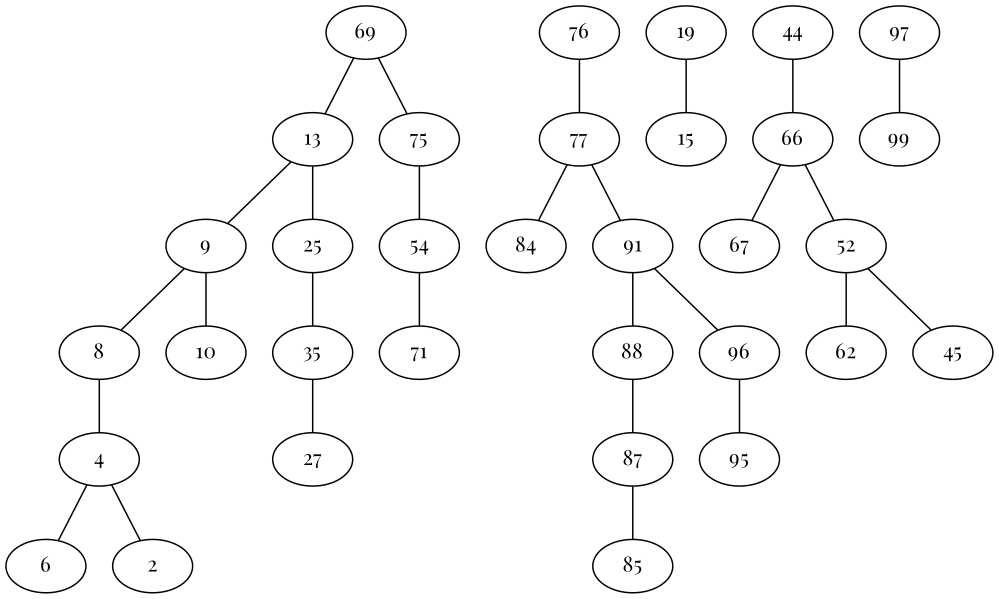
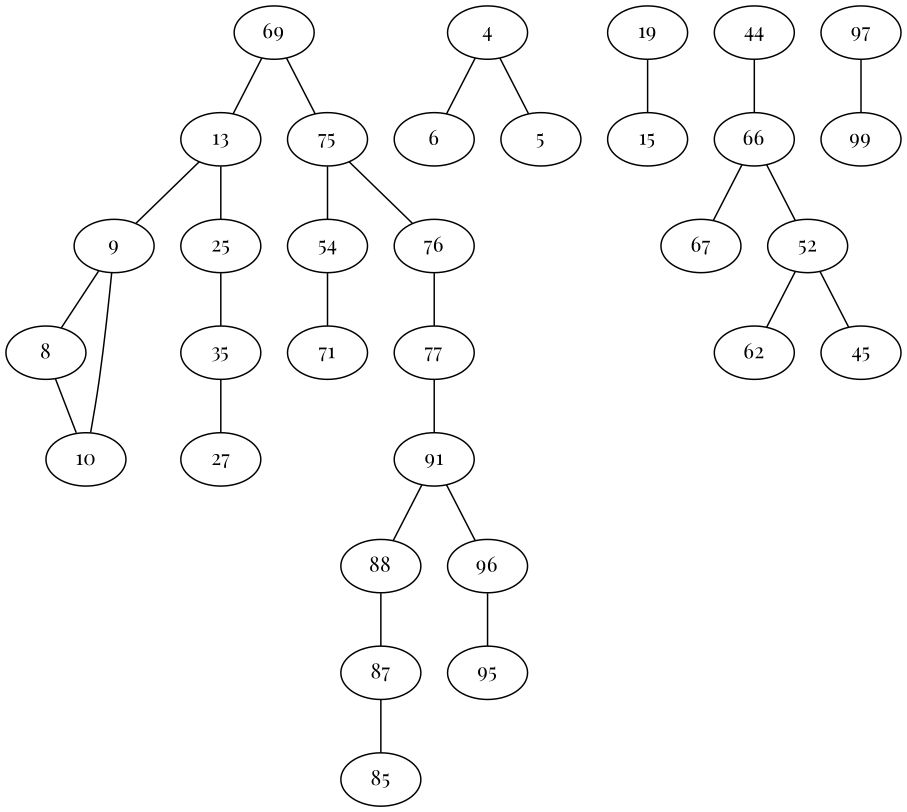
edge "75" -- "76": added
node "84": removed
edge "8" -- "4": now "8" -- "10"
node "2": label "2" -> "5"
